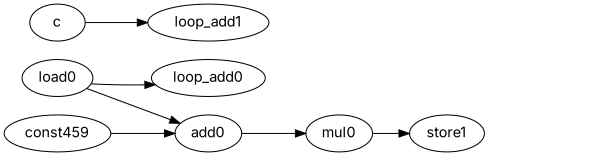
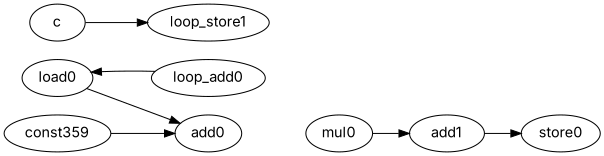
node "loop_add1": label "loop_add1" -> "loop_store1"
edge "load0" -> "loop_add0": reversed
node "const459": label "const459" -> "const359"
edge "add0" -> "mul0": removed
node "store1": label "store1" -> "add1"
node "store0": added
